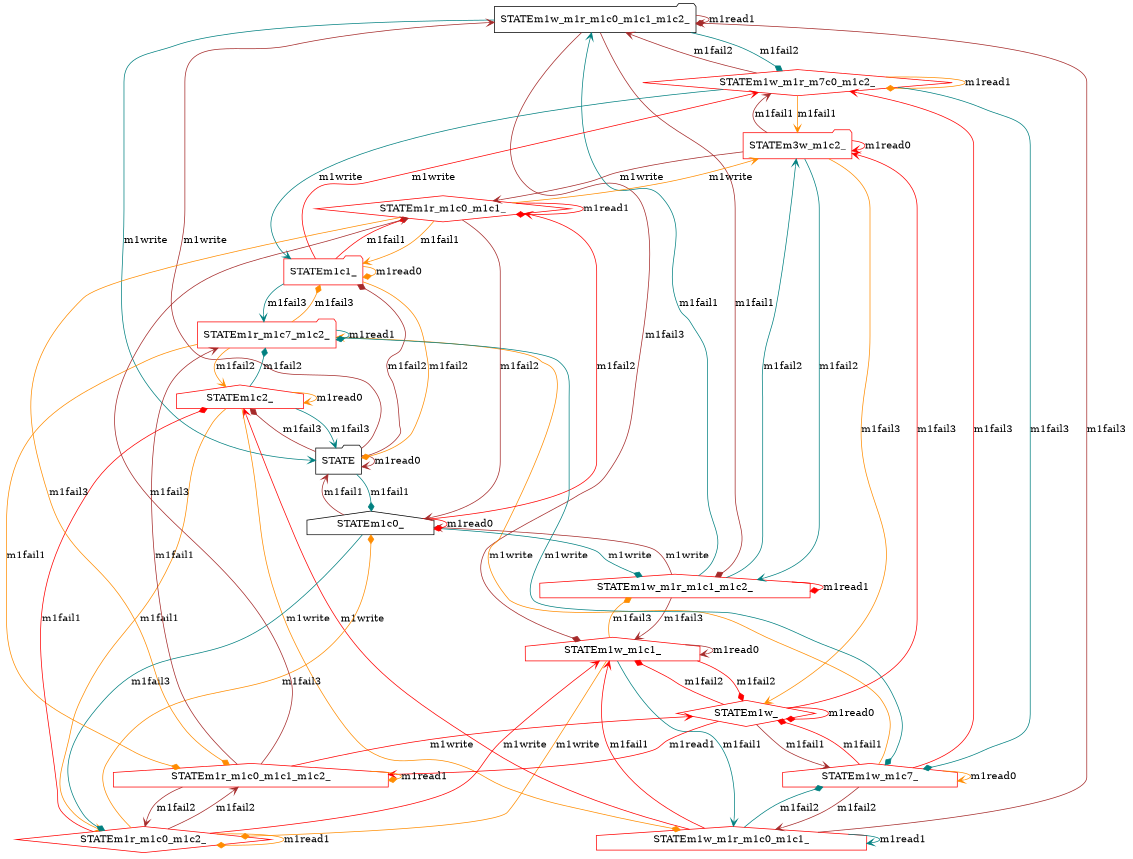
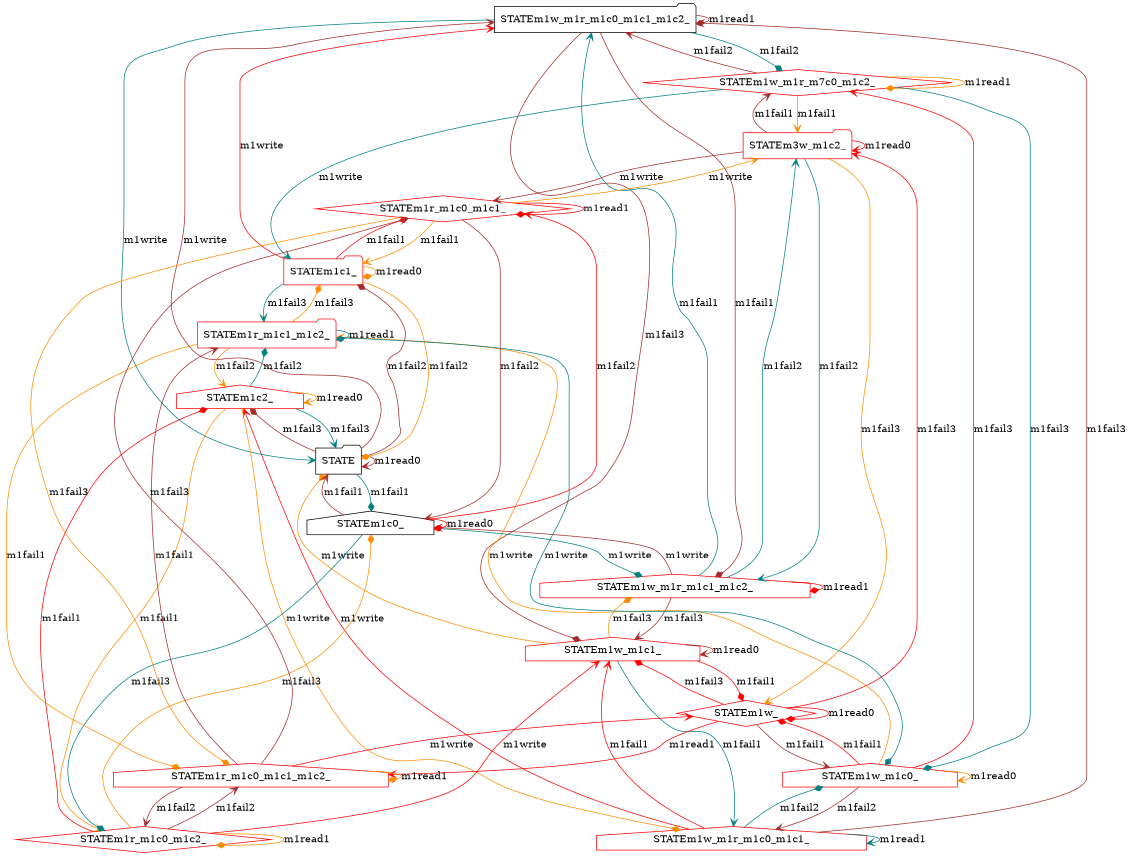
edge "STATEm1c1_" -> "STATEm1w_m1r_m7c0_m1c2_": now "STATEm1c1_" -> "STATEm1w_m1r_m1c0_m1c1_m1c2_"
node "STATEm1r_m1c7_m1c2_": label "STATEm1r_m1c7_m1c2_" -> "STATEm1r_m1c1_m1c2_"
edge "STATEm1w_" -> "STATEm1w_m1c1_": label "m1fail2" -> "m1fail3"
edge "STATEm1w_m1c1_" -> "STATEm1w_": label "m1fail2" -> "m1fail1"
node "STATEm1w_m1c7_": label "STATEm1w_m1c7_" -> "STATEm1w_m1c0_"
edge "STATEm1w_m1c1_" -> "STATEm1r_m1c0_m1c2_": now "STATEm1w_m1c1_" -> "STATE"
